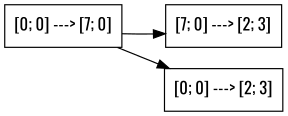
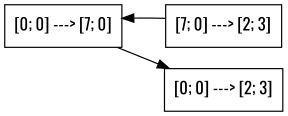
edge "[0; 0] ---> [7; 0]" -> "[7; 0] ---> [2; 3]": reversed
